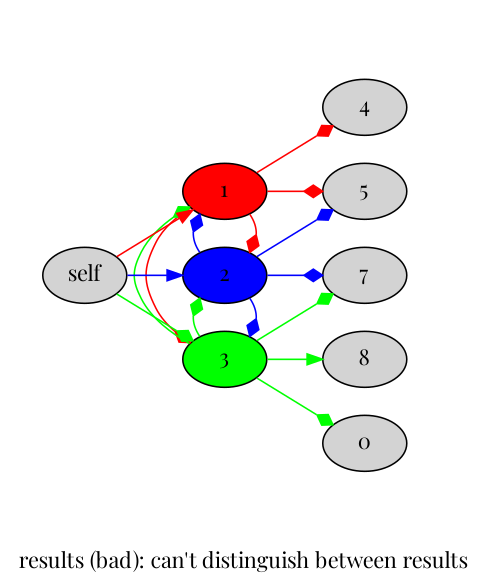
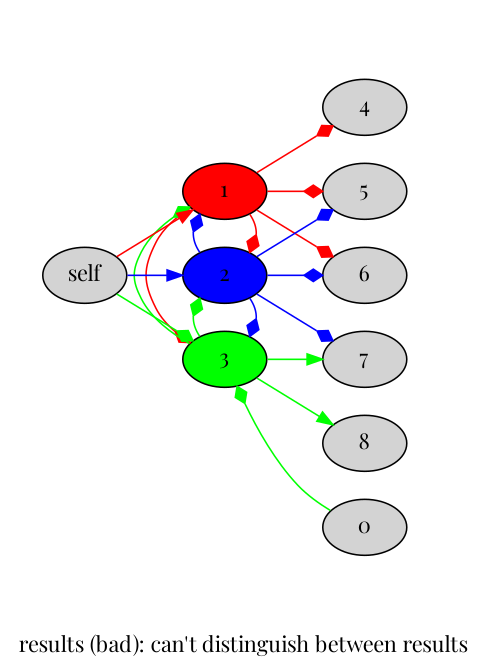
node "6": added
edge "3" -> "7": arrowhead diamond -> normal
edge "3" -> "0": reversed
